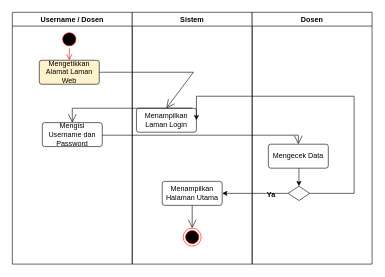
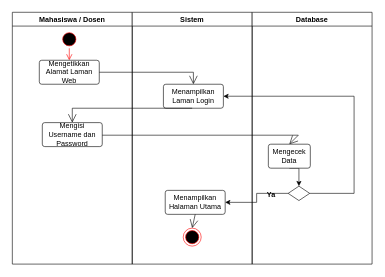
node "Username / Dosen": label "Username / Dosen" -> "Mahasiswa / Dosen"
node "Dosen": label "Dosen" -> "Database"
node "Mengetikkan Alamat Laman Web": fillcolor #fff2cc -> #ffffff
node "Menampilkan Laman Login": moved (167, 120) -> (194, 96)
node "Mengecek Data": size 60x24 -> 42x24
node "Menampilkan Halaman Utama": moved (192, 194) -> (195, 203)
